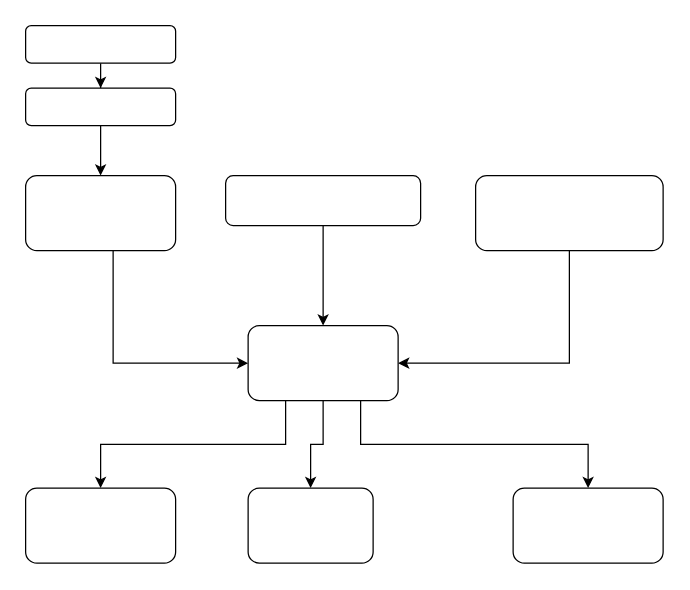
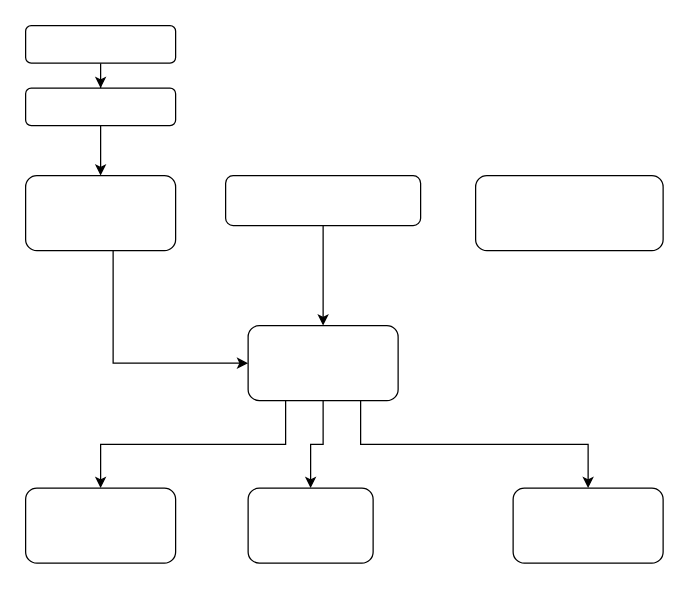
edge "syd_history_back" -> "syd_bpm": removed
